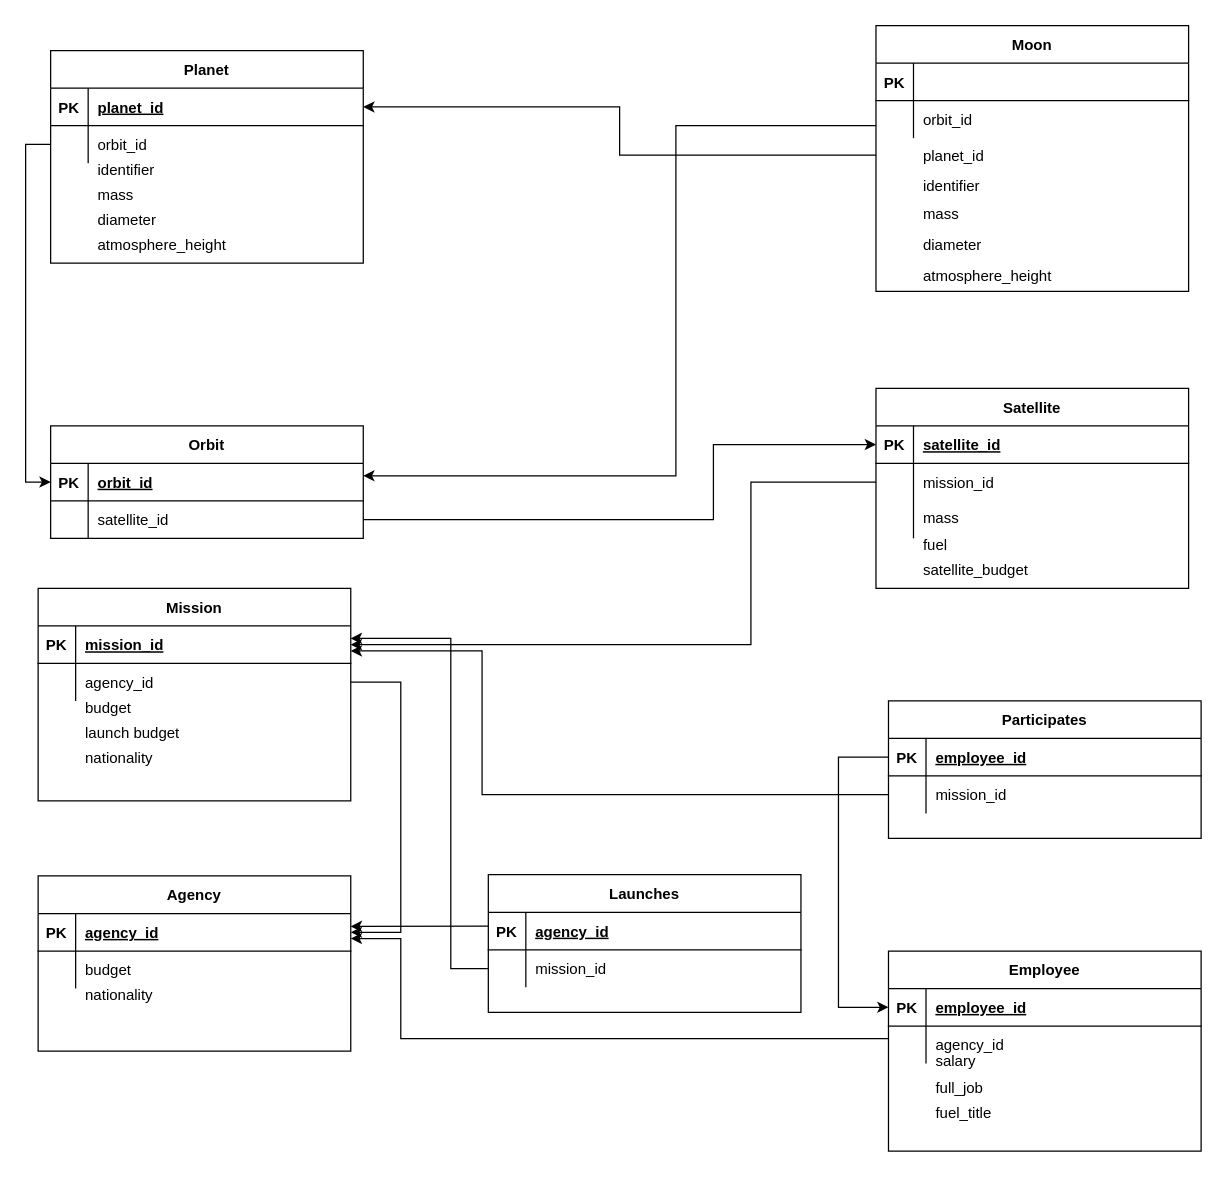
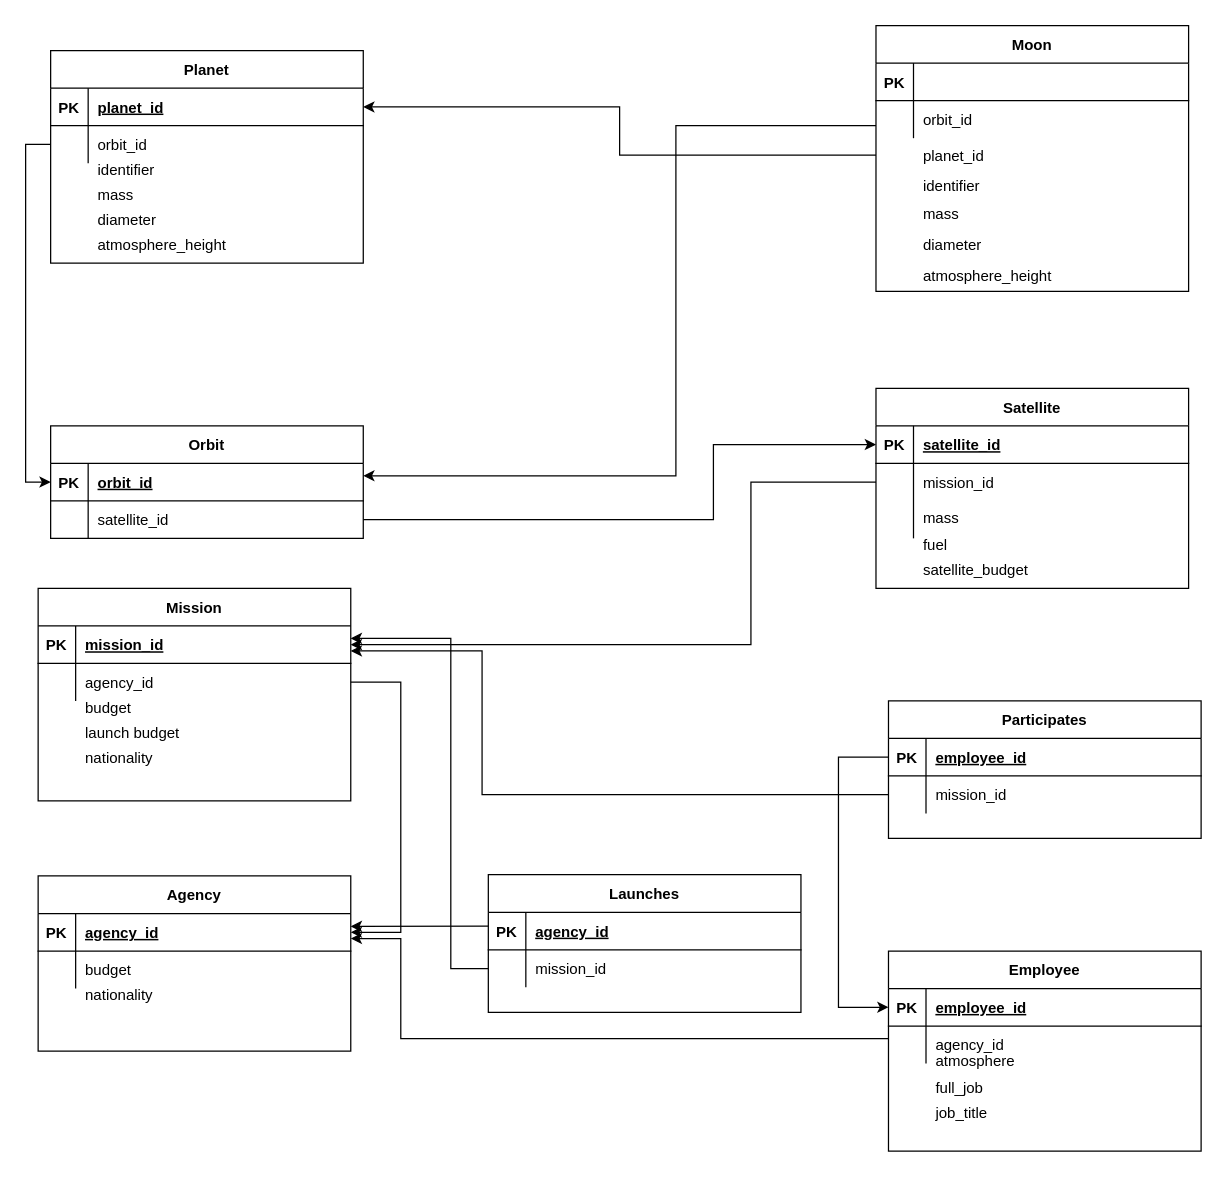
node "salary": label "salary" -> "atmosphere"
node "fuel_title": label "fuel_title" -> "job_title"
